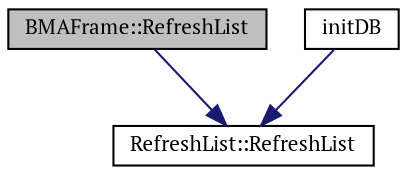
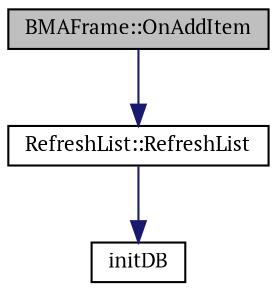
node "BMAFrame::RefreshList": label "BMAFrame::RefreshList" -> "BMAFrame::OnAddItem"
edge "initDB" -> "RefreshList::RefreshList": reversed
